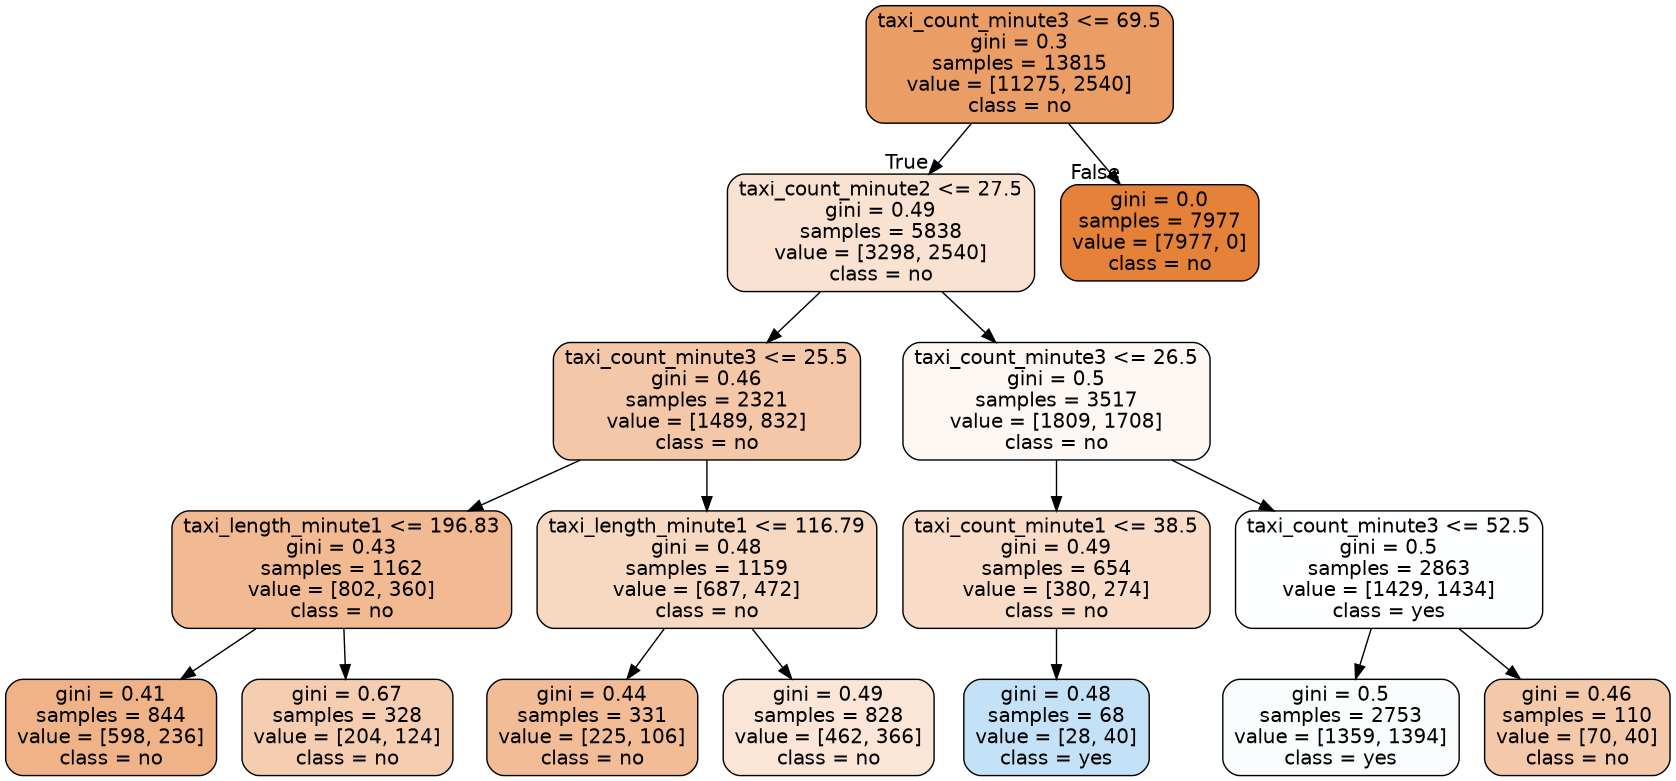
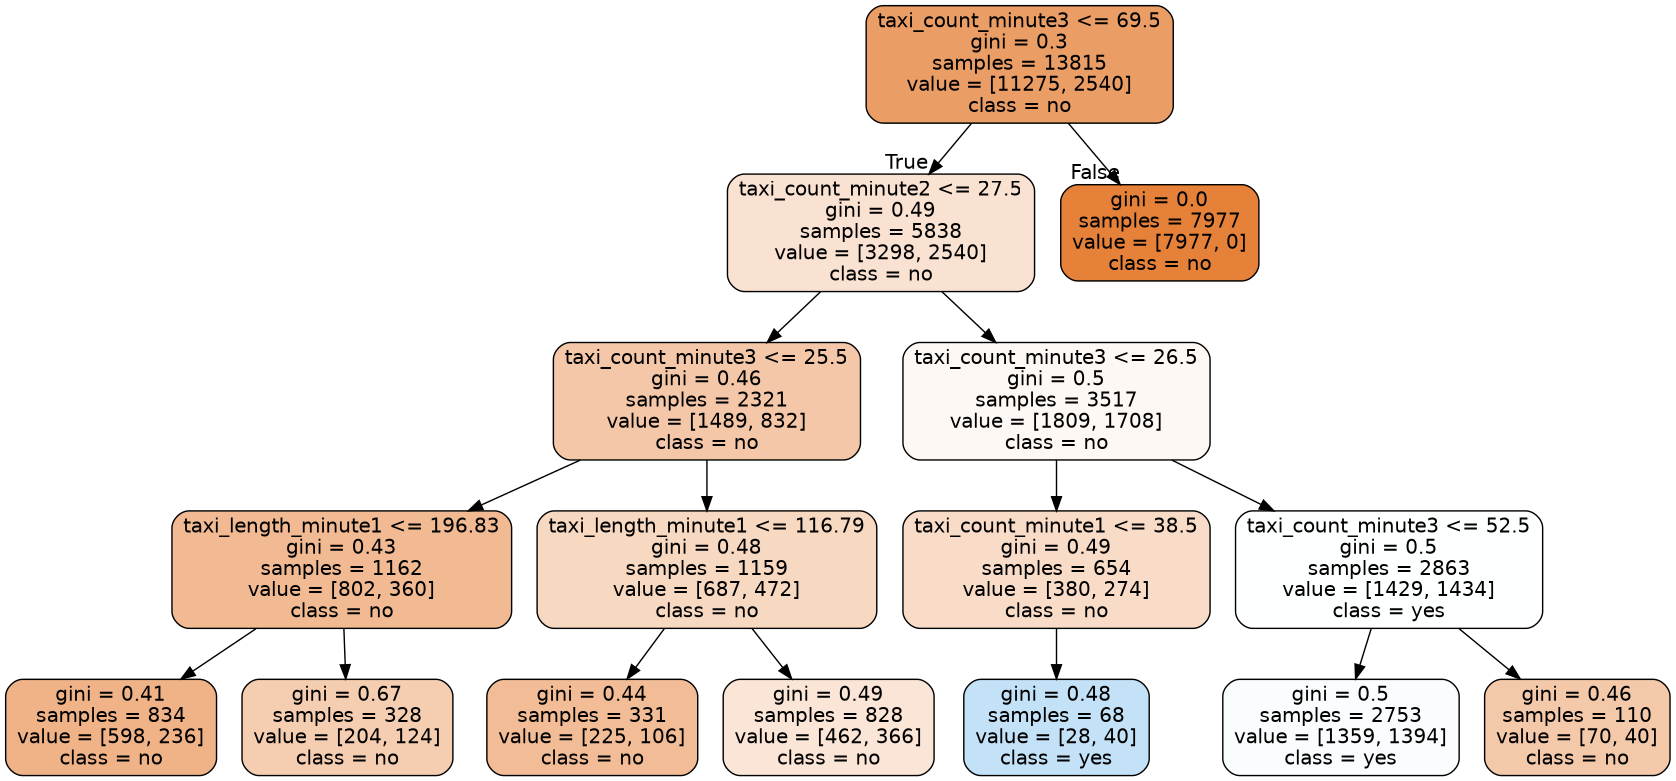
node "gini = 0.41 samples = 844 value = [598, 236] class = no": label "gini = 0.41 samples = 844 value = [598, 236] class = no" -> "gini = 0.41 samples = 834 value = [598, 236] class = no"
